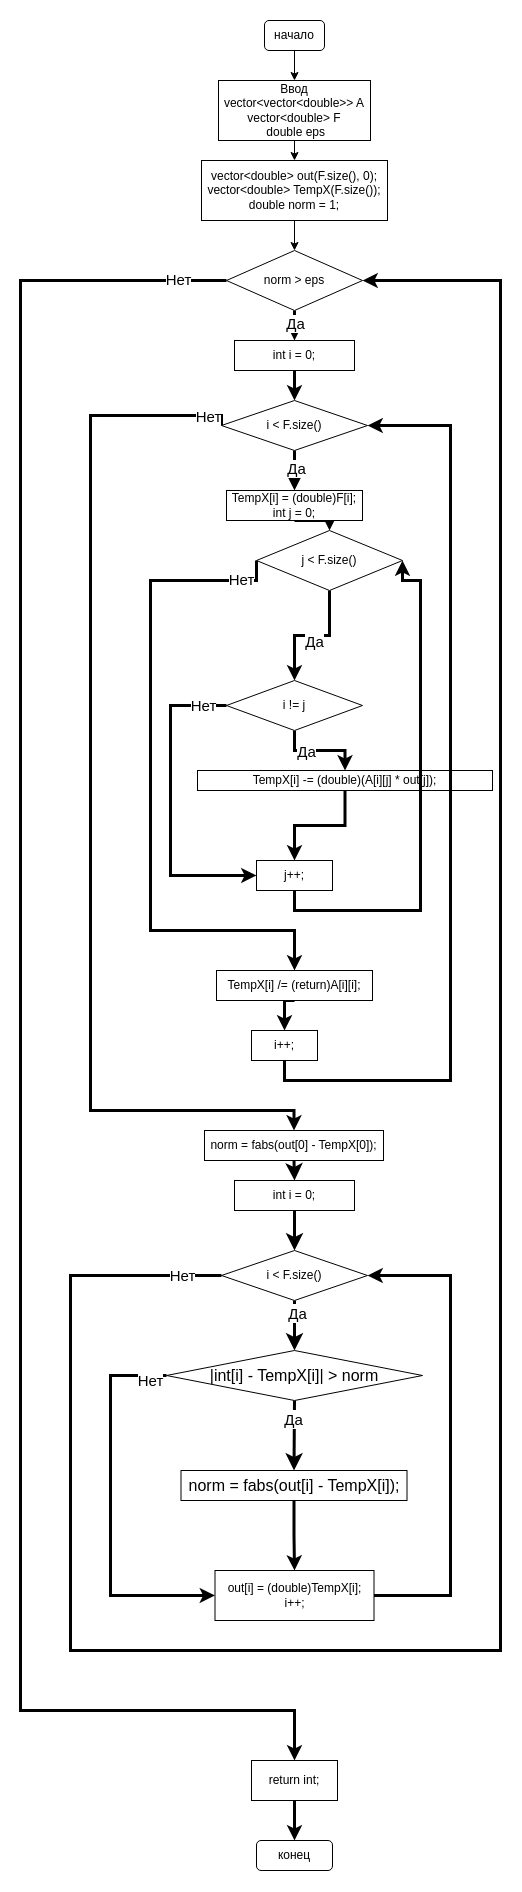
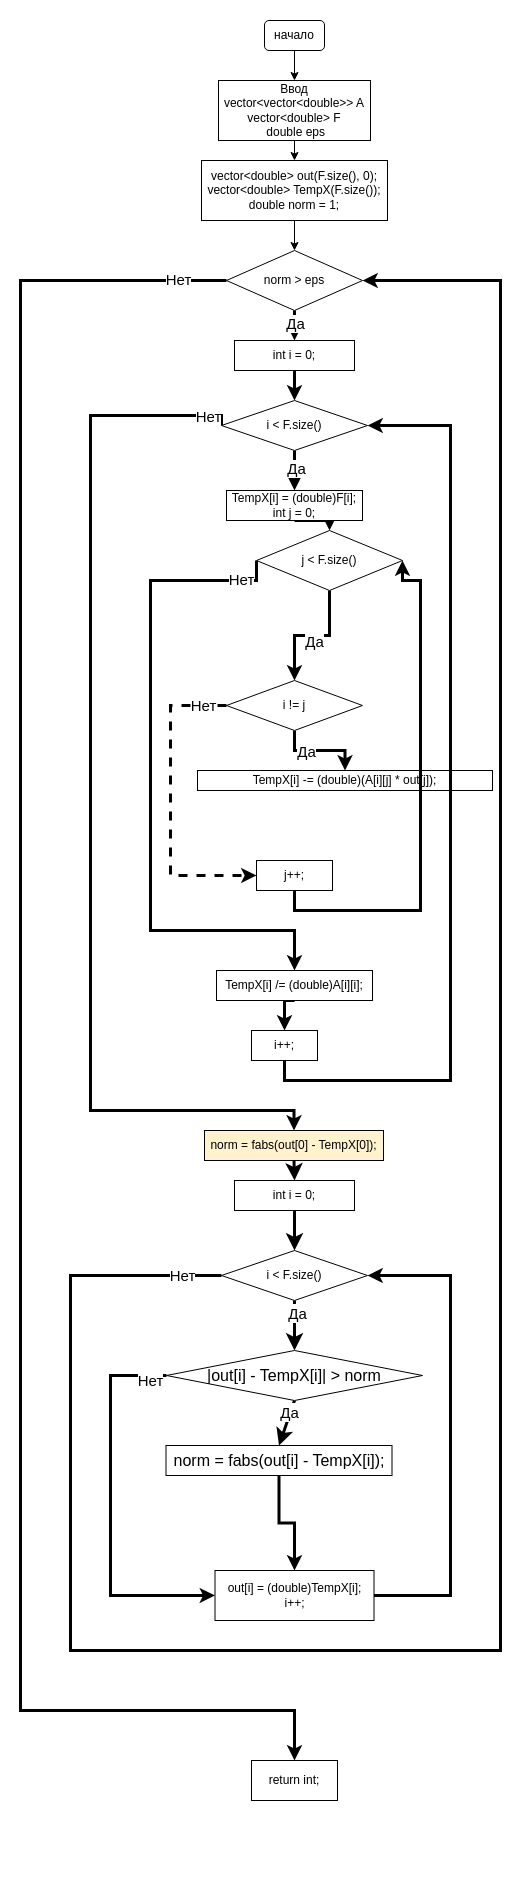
edge "i != j" -> "j++;": style solid -> dashed
edge "TempX[i] -= (double)(A[i][j] * out[j]);" -> "j++;": removed
node "TempX[i] /= (return)A[i][i];": label "TempX[i] /= (return)A[i][i];" -> "TempX[i] /= (double)A[i][i];"
node "norm = fabs(out[0] - TempX[0]);": fillcolor #ffffff -> #fff2cc
node "|int[i] - TempX[i]| > norm": label "|int[i] - TempX[i]| > norm" -> "|out[i] - TempX[i]| > norm"
node "norm = fabs(out[i] - TempX[i]);": moved (294, 1486) -> (279, 1461)
edge "return int;" -> "конец": removed
node "конец": removed
